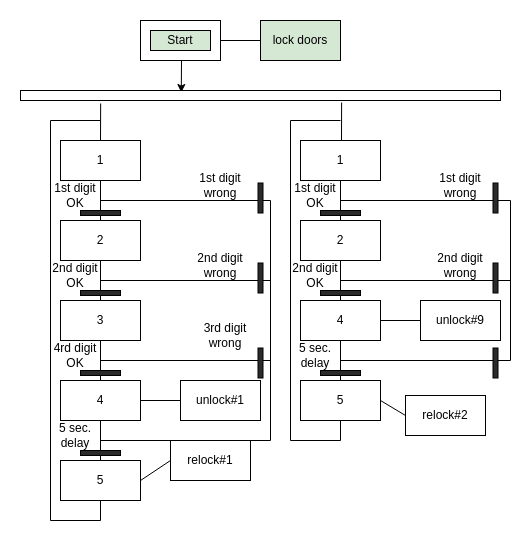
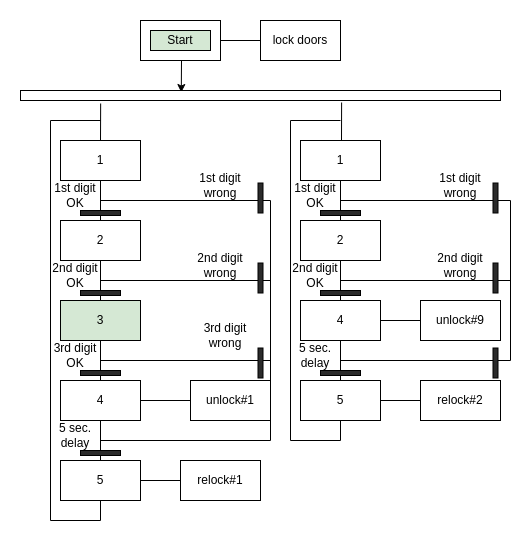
node "lock doors": fillcolor #d5e8d4 -> #ffffff
node "3": fillcolor #ffffff -> #d5e8d4
node "4rd digit OK": label "4rd digit OK" -> "3rd digit OK"
node "unlock#1": moved (221, 401) -> (231, 401)
node "relock#2": moved (446, 416) -> (461, 401)
node "relock#1": moved (211, 461) -> (221, 481)
